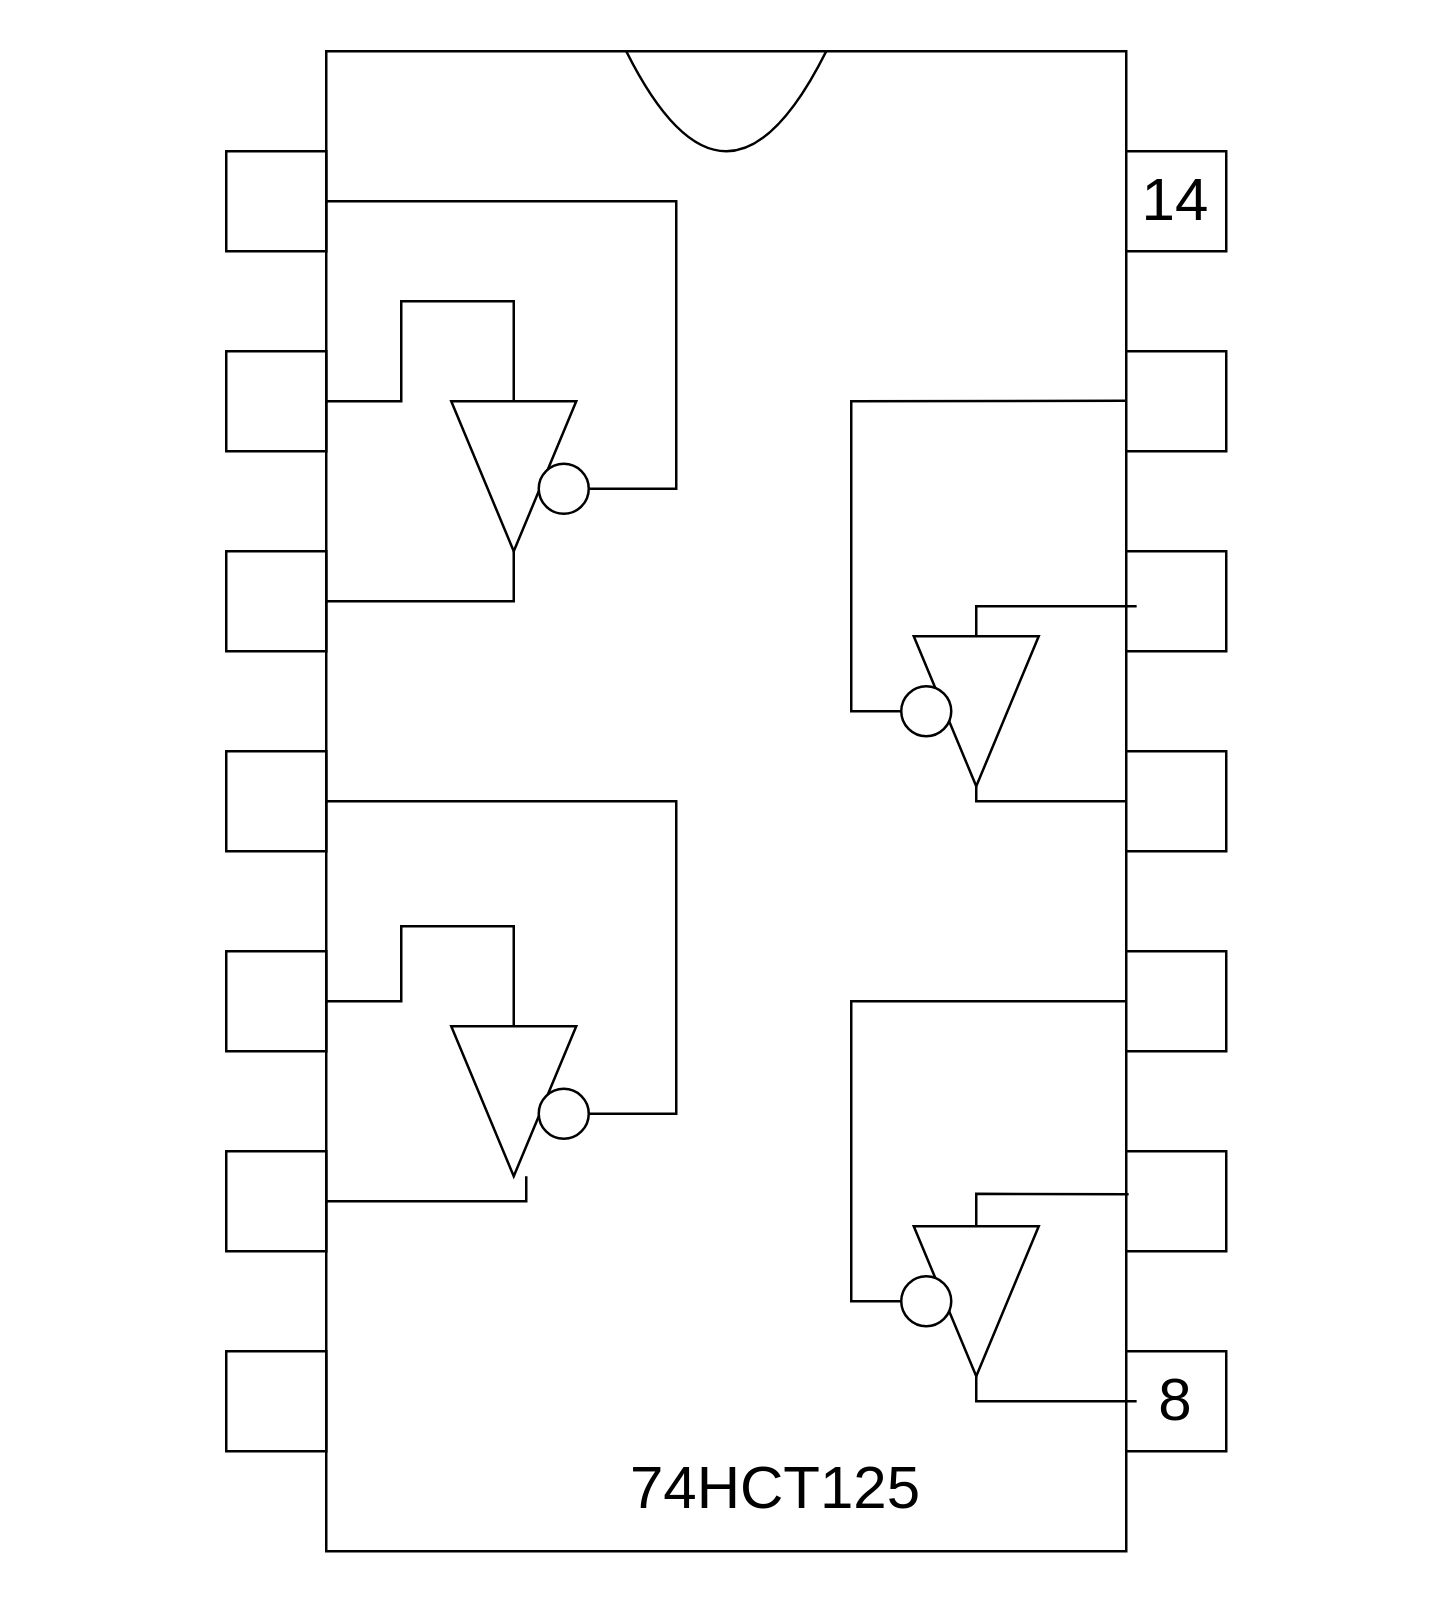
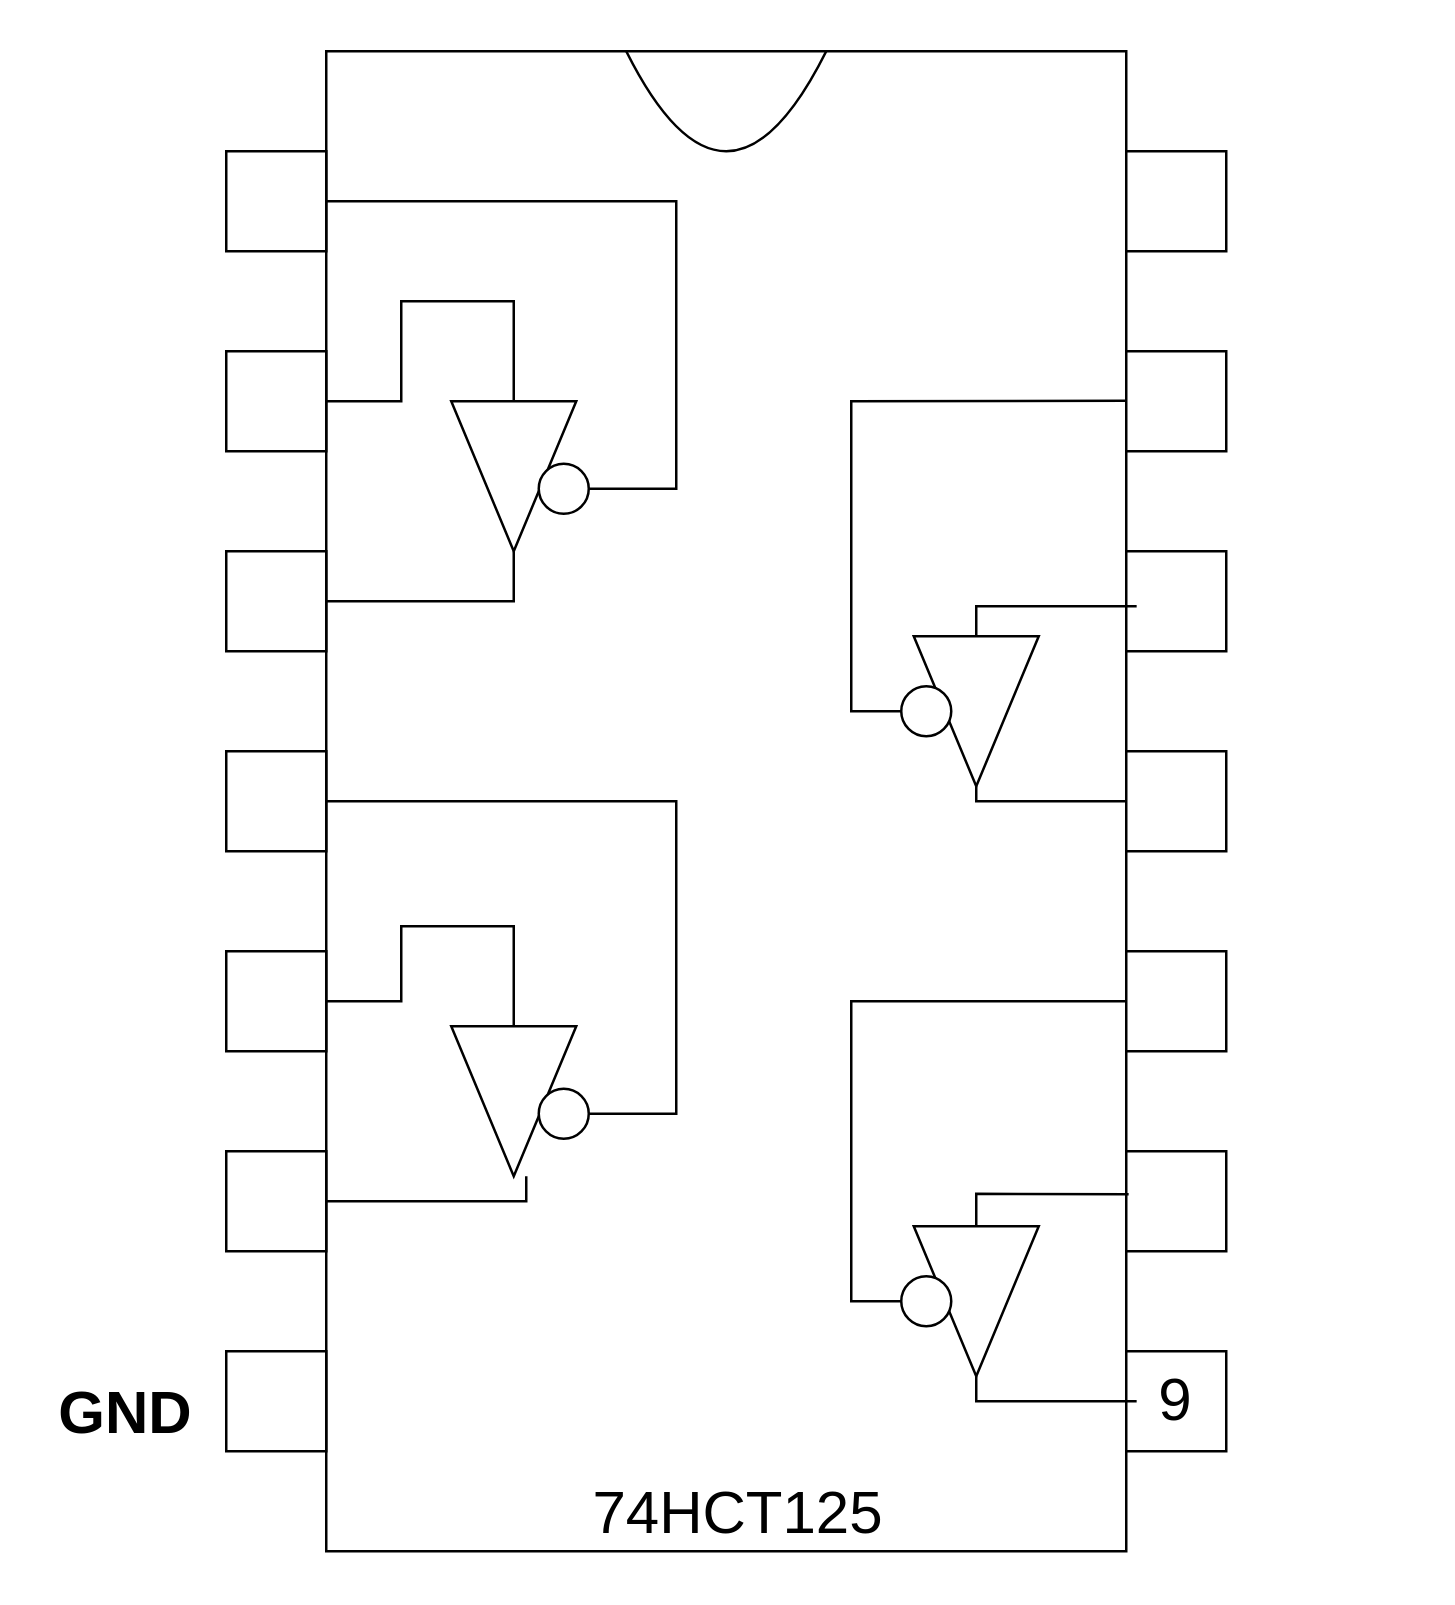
node "14": removed
node "8": label "8" -> "9"
node "GND": added
node "74HCT125": moved (776, 1489) -> (739, 1514)
